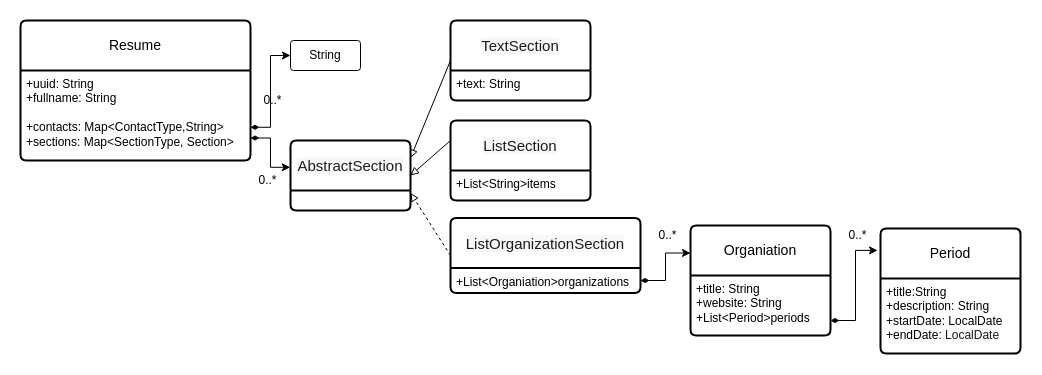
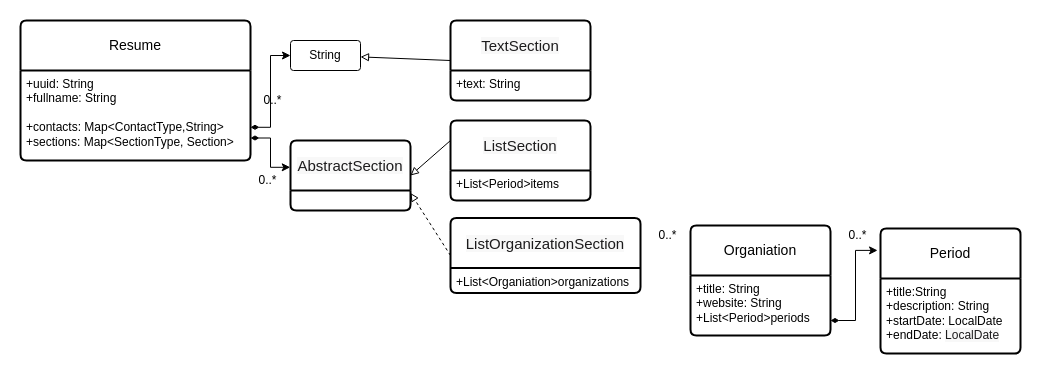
edge "TextSection" -> "AbstractSection": now "TextSection" -> "String"
node "+List<String>items": label "+List<String>items" -> "+List<Period>items"
edge "+List<Organiation>organizations" -- "Organiation": removed
